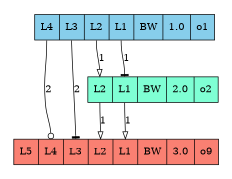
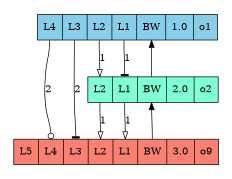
edge "L2" -> "L4": added
edge "L5" -> "L2": added
